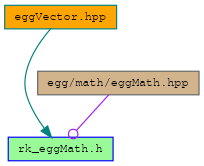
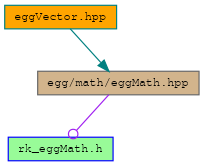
edge "eggVector.hpp" -> "rk_eggMath.h": now "eggVector.hpp" -> "egg/math/eggMath.hpp"
